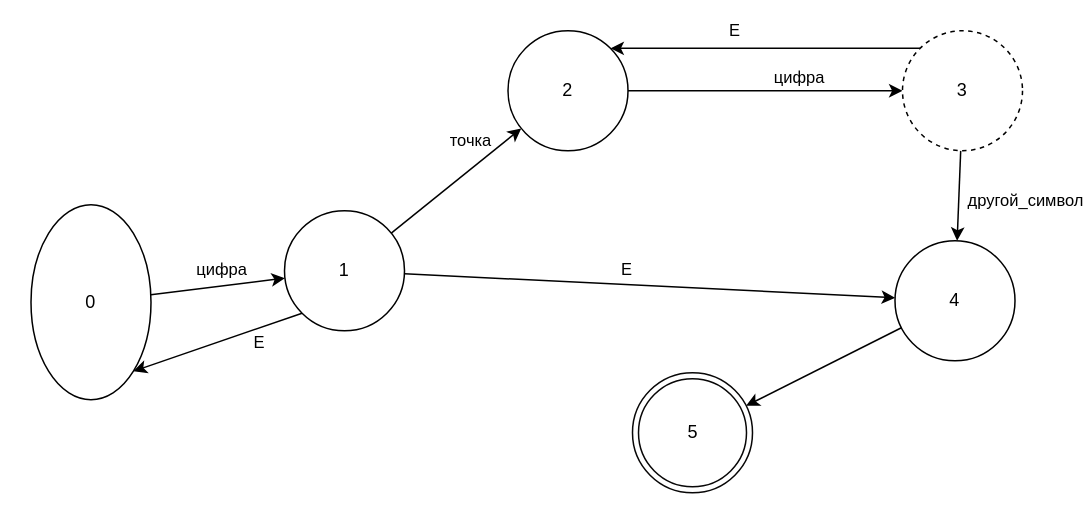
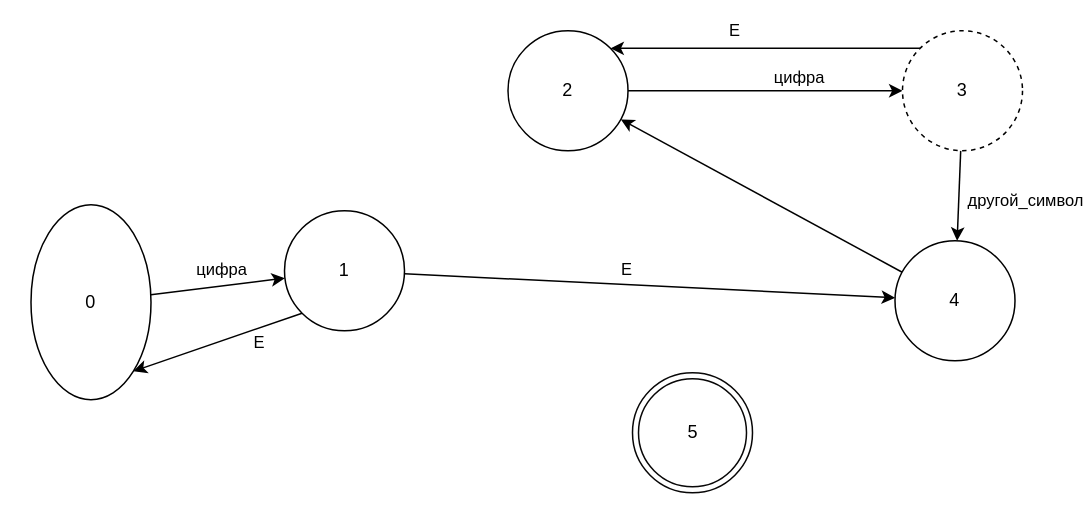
edge "1" -> "2": removed, label "точка"
edge "4" -> "5": now "4" -> "2"
